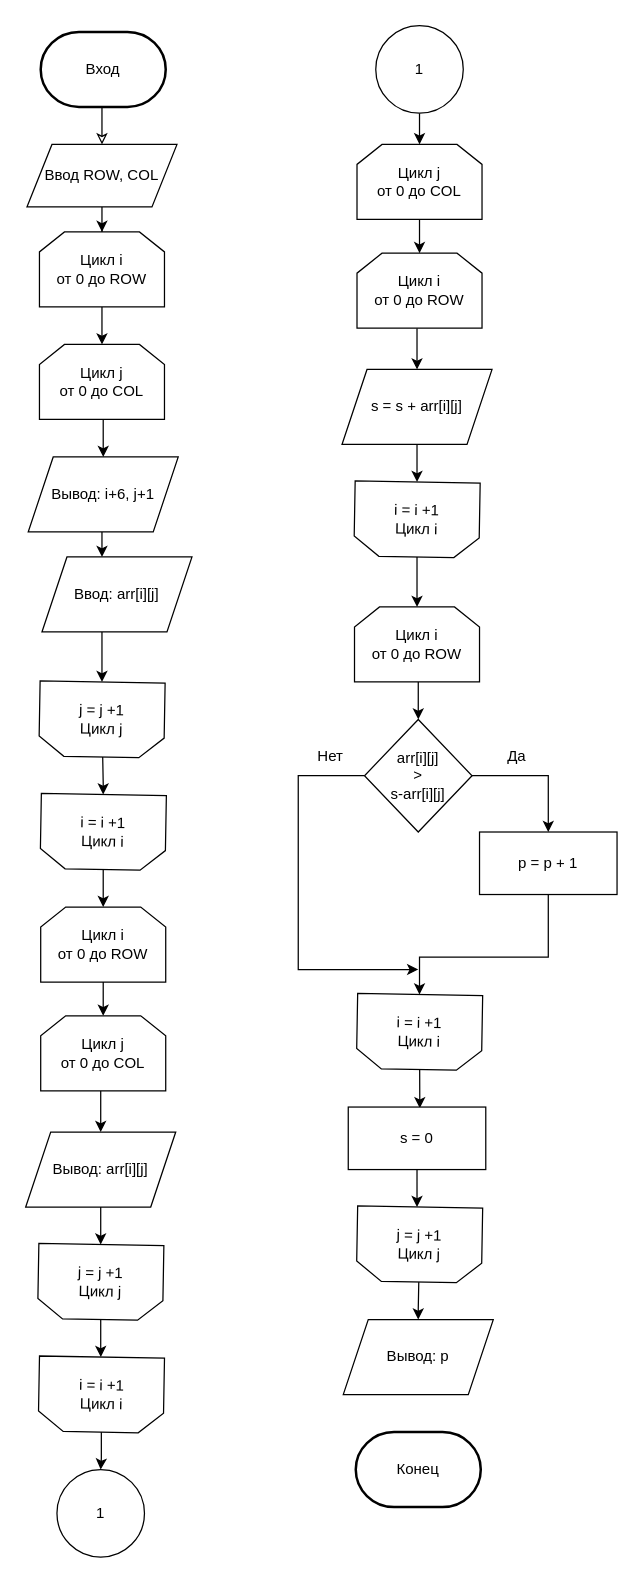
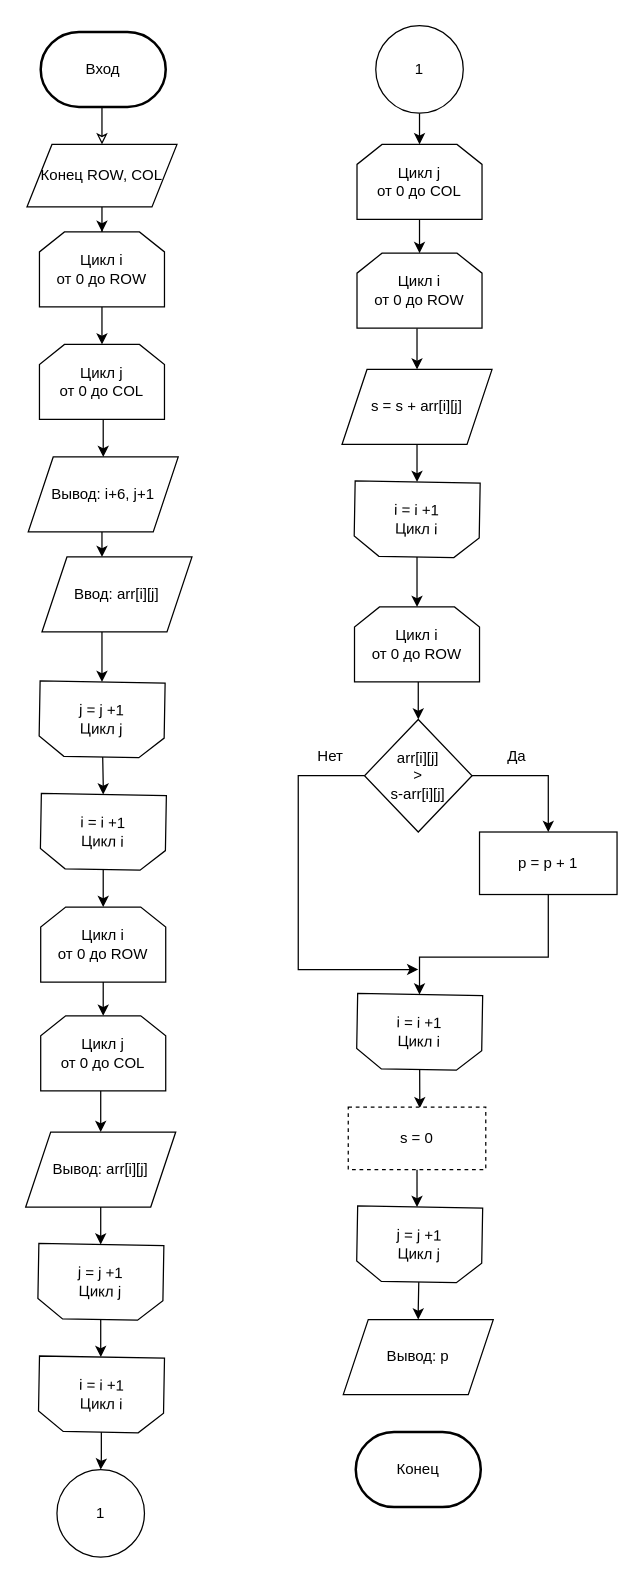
node "Ввод ROW, COL": label "Ввод ROW, COL" -> "Конец ROW, COL"
node "s = 0": style solid -> dashed
